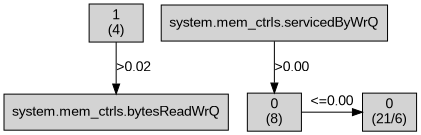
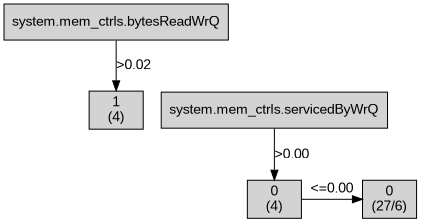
edge "1 (4)" -> "system.mem_ctrls.bytesReadWrQ": reversed
node "0 (8)": label "0 (8)" -> "0 (4)"
node "0 (21/6)": label "0 (21/6)" -> "0 (27/6)"
